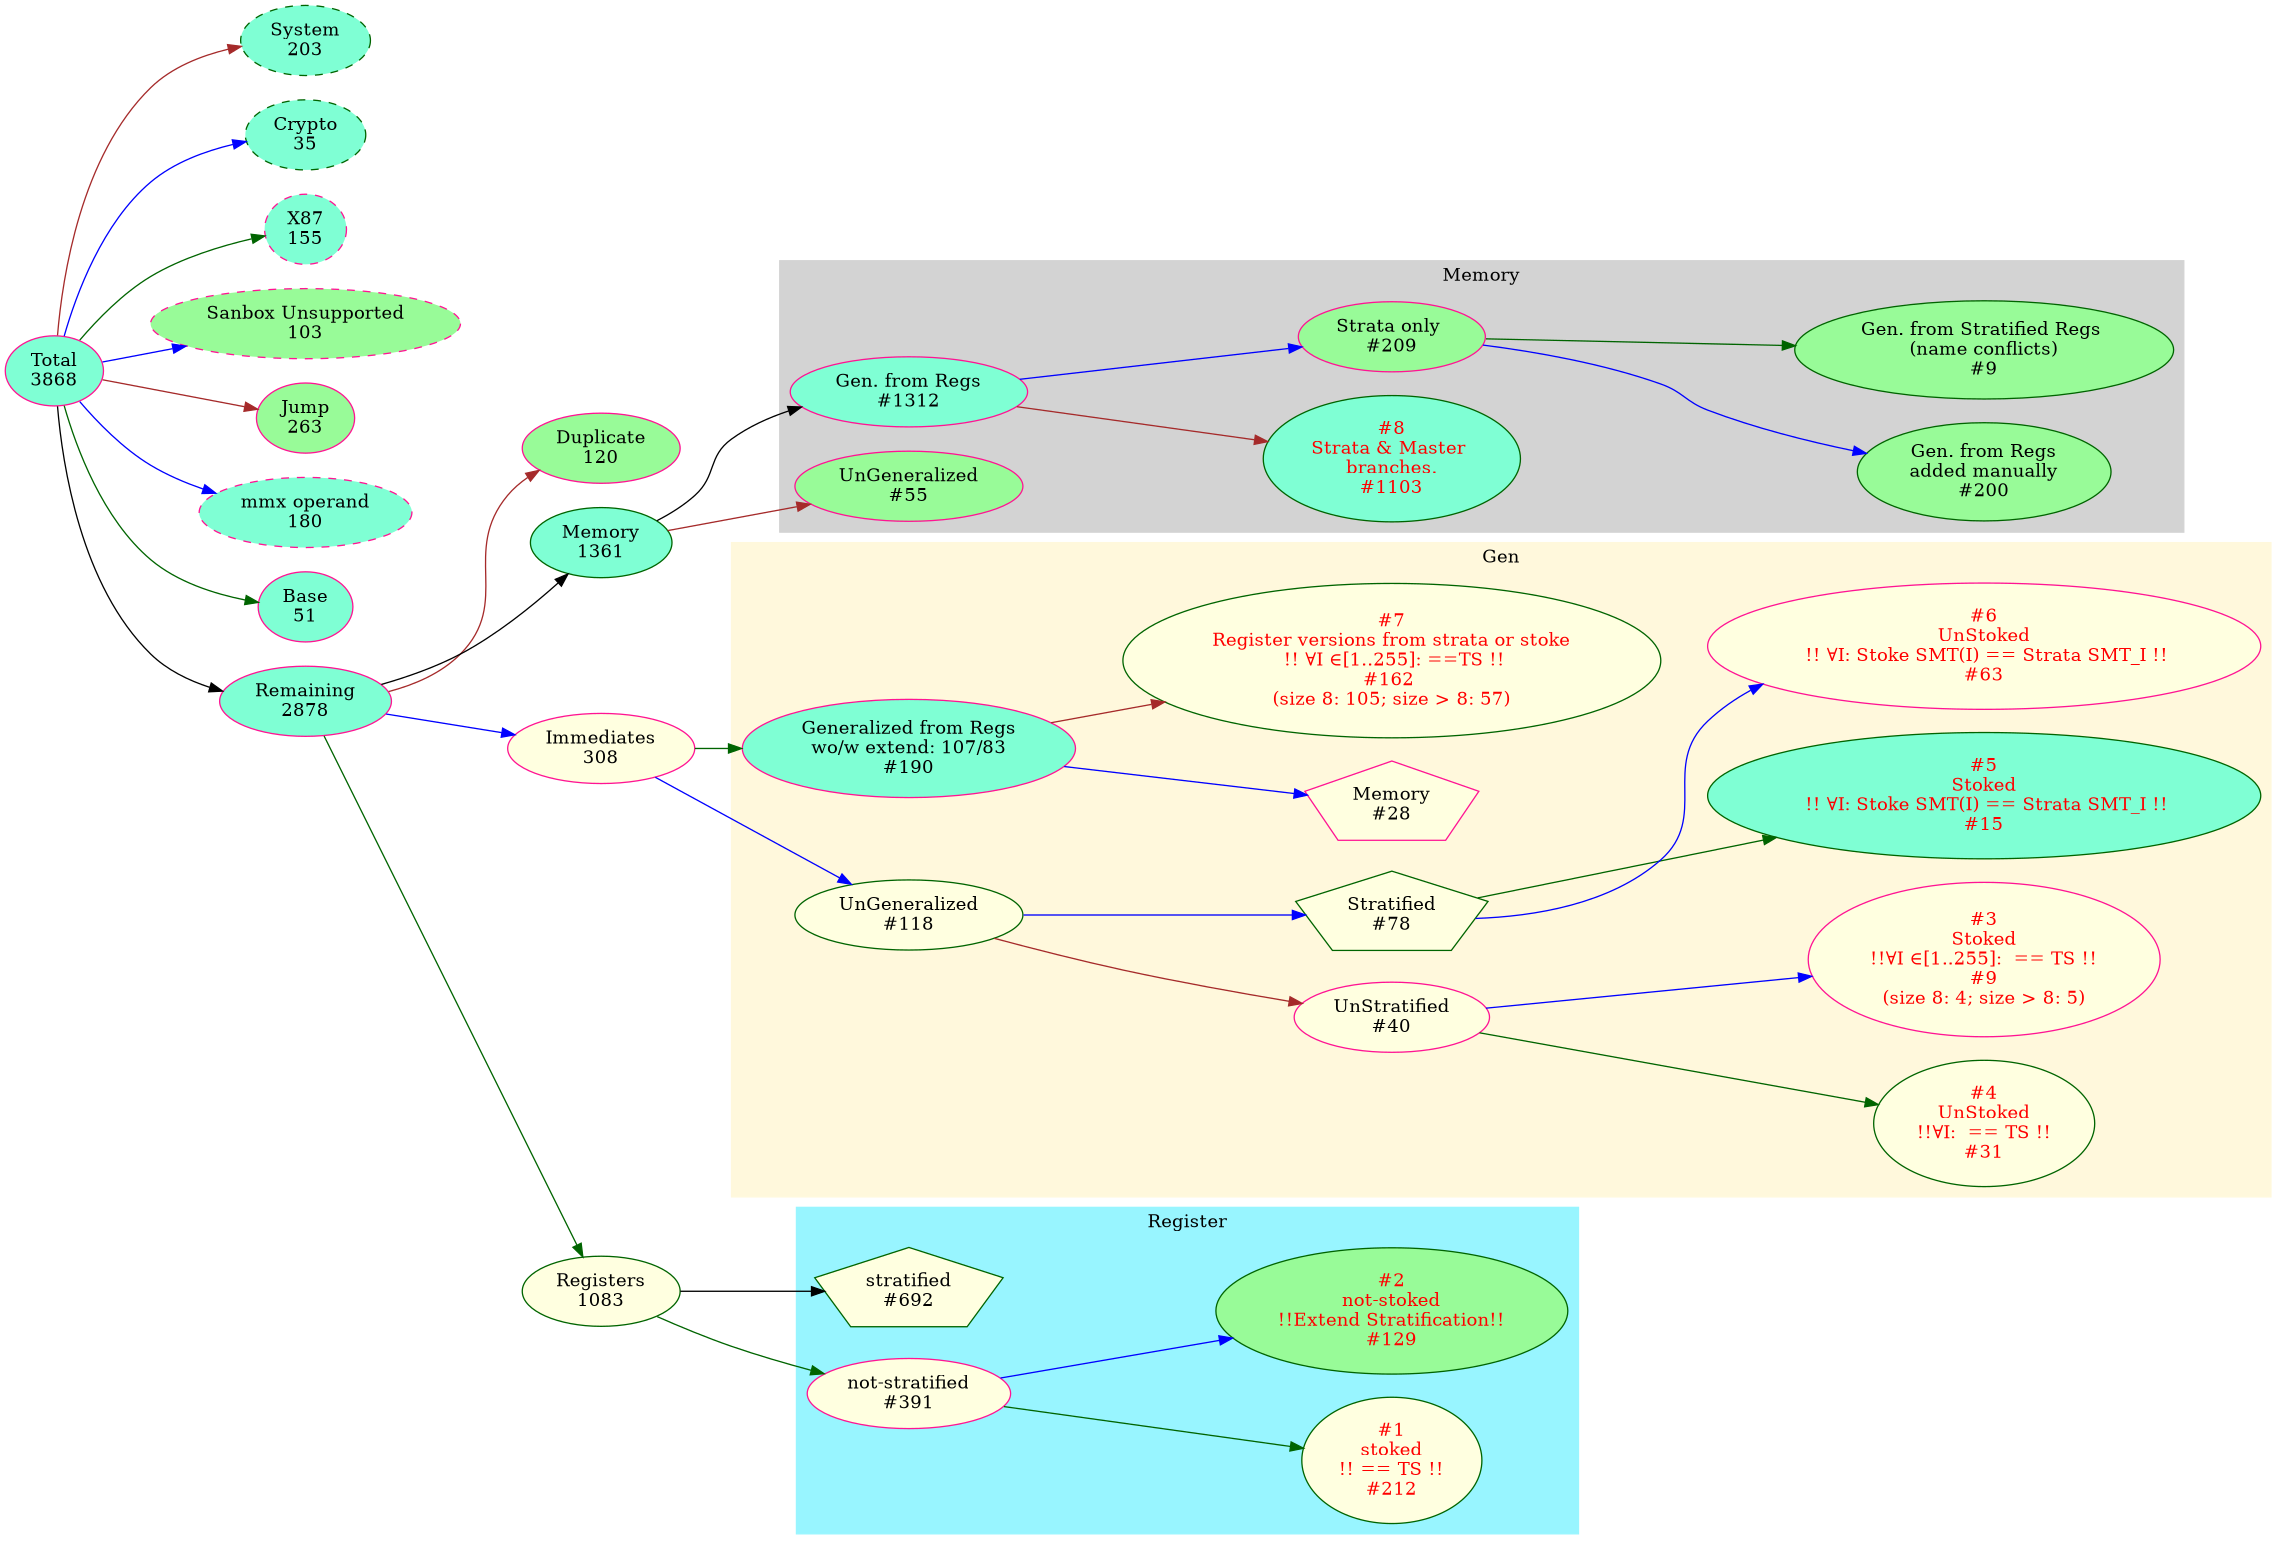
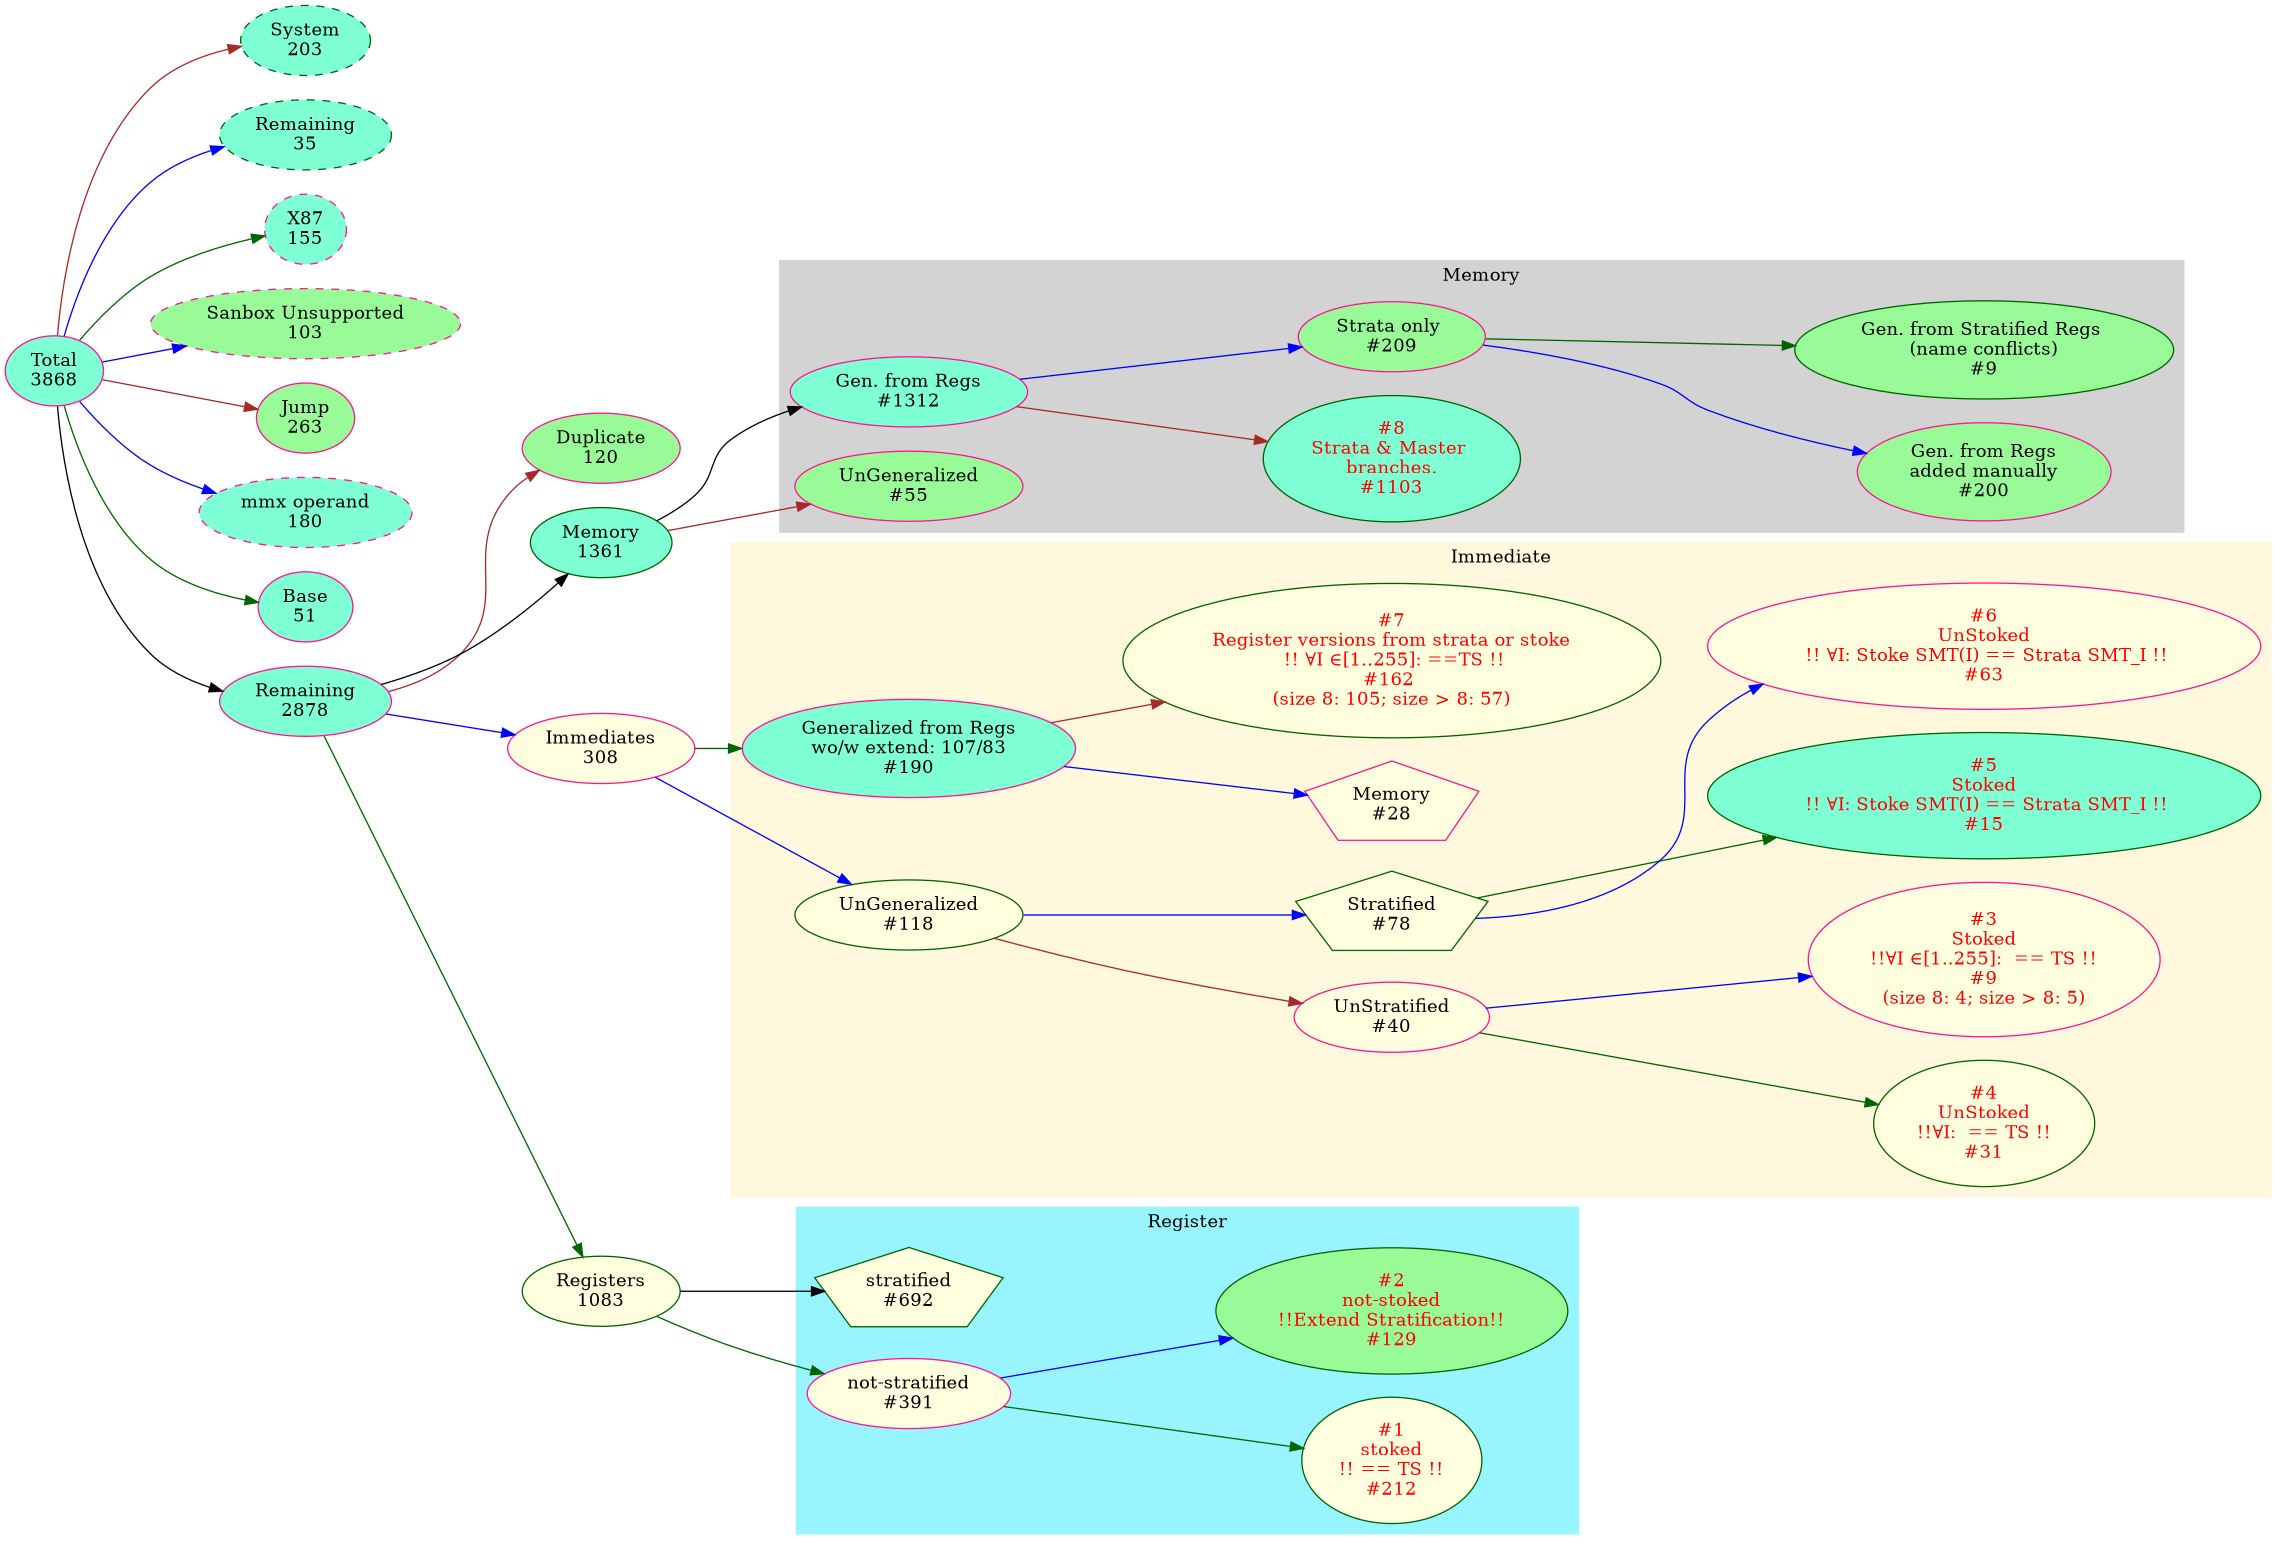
node "Crypto 35": label "Crypto 35" -> "Remaining 35"
node "Gen. from Regs added manually #200": color darkgreen -> deeppink
cluster "Gen": label "Gen" -> "Immediate"
